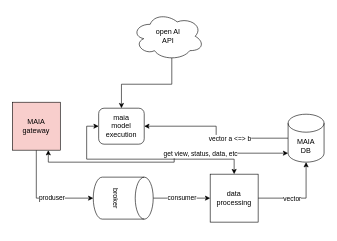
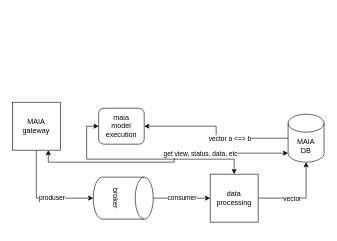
node "open AI API": removed
edge "open AI API" -> "maia model execution": removed
node "MAIA gateway": fillcolor #f8cecc -> #ffffff
